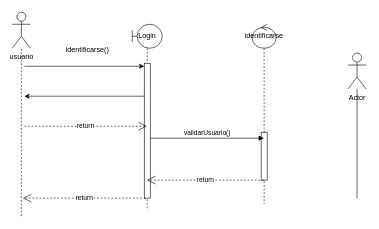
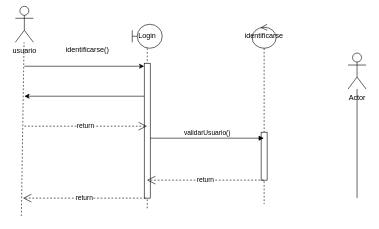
node "usuario": moved (21, 30) -> (24, 24)
